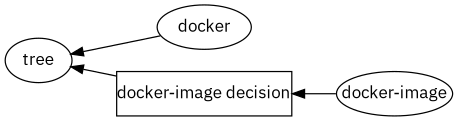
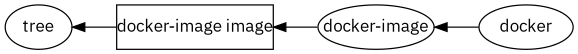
edge "docker" -> "tree": now "docker" -> "docker-image"
node "docker-image decision": label "docker-image decision" -> "docker-image image"
